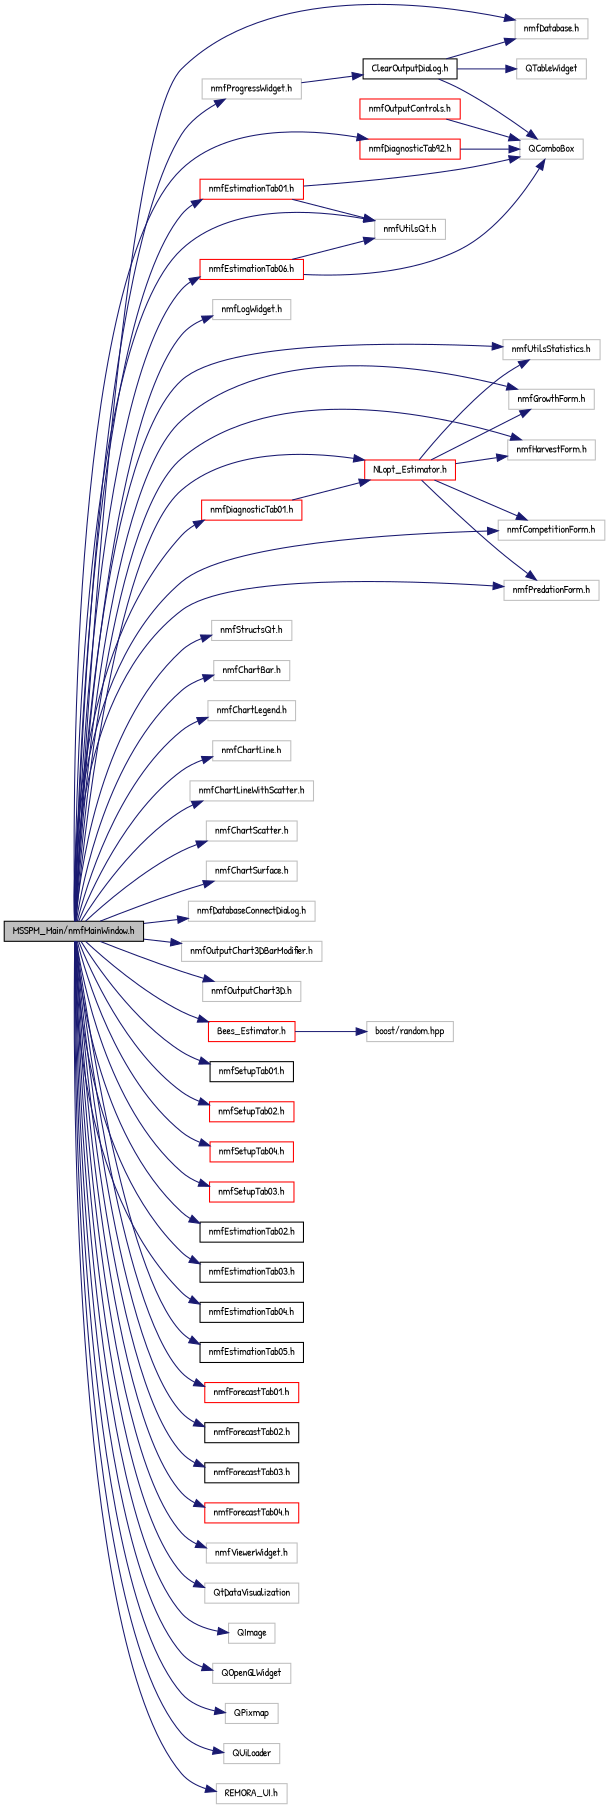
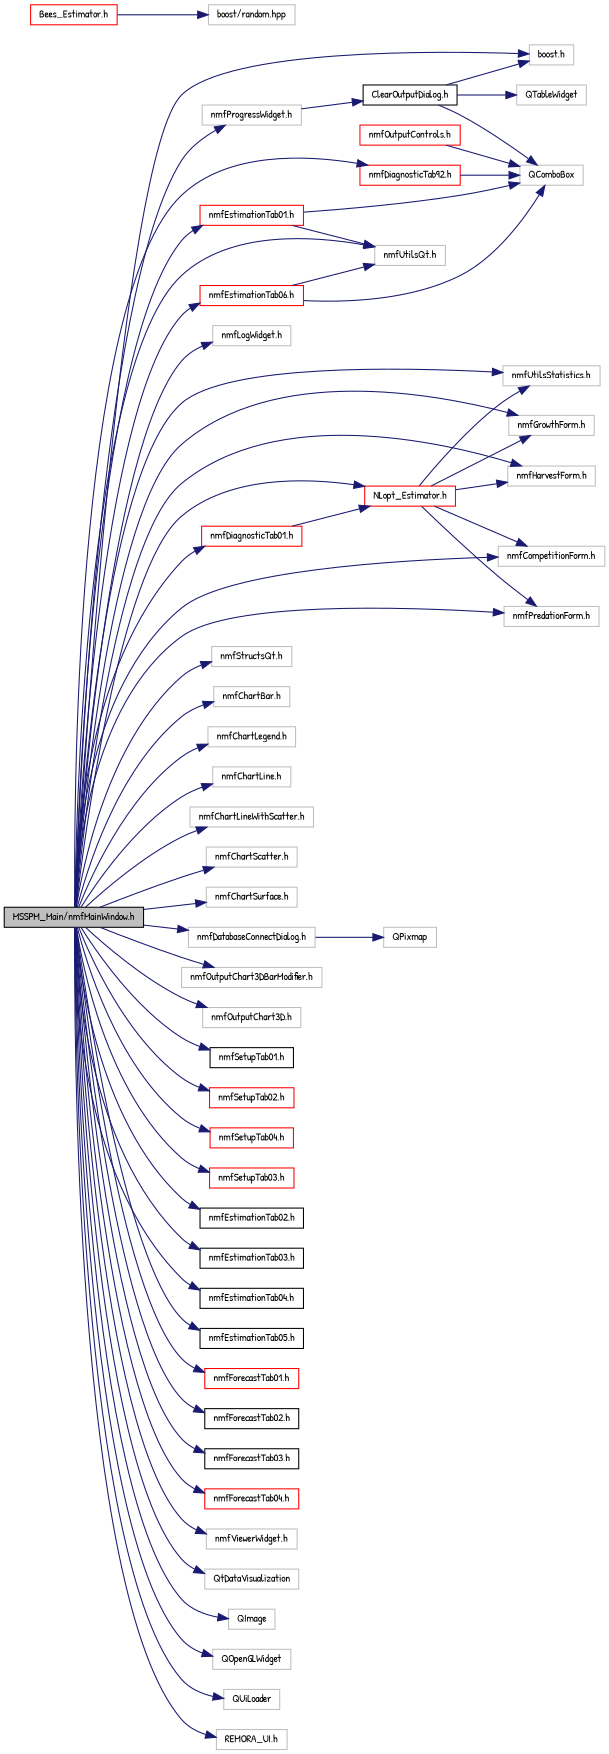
node "nmfDatabase.h": label "nmfDatabase.h" -> "boost.h"
edge "MSSPM_Main/nmfMainWindow.h" -> "Bees_Estimator.h": removed
edge "MSSPM_Main/nmfMainWindow.h" -> "QPixmap": now "nmfDatabaseConnectDialog.h" -> "QPixmap"
